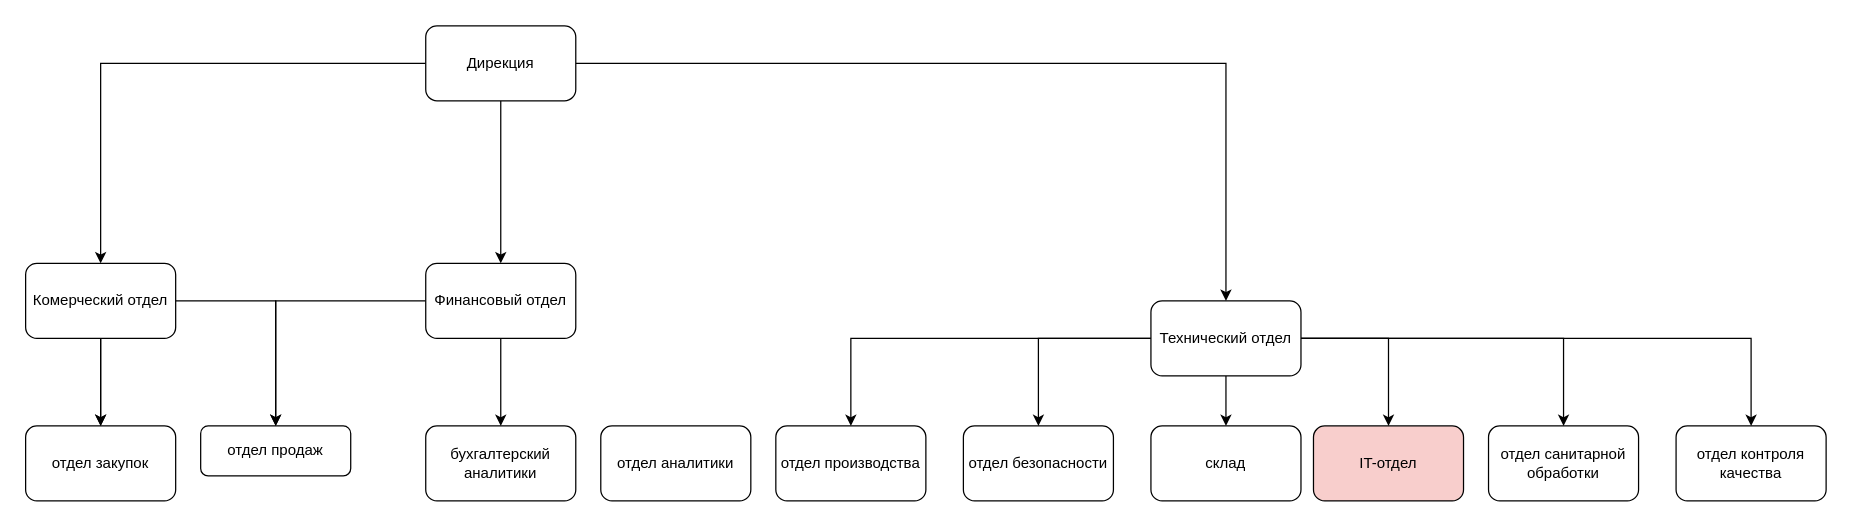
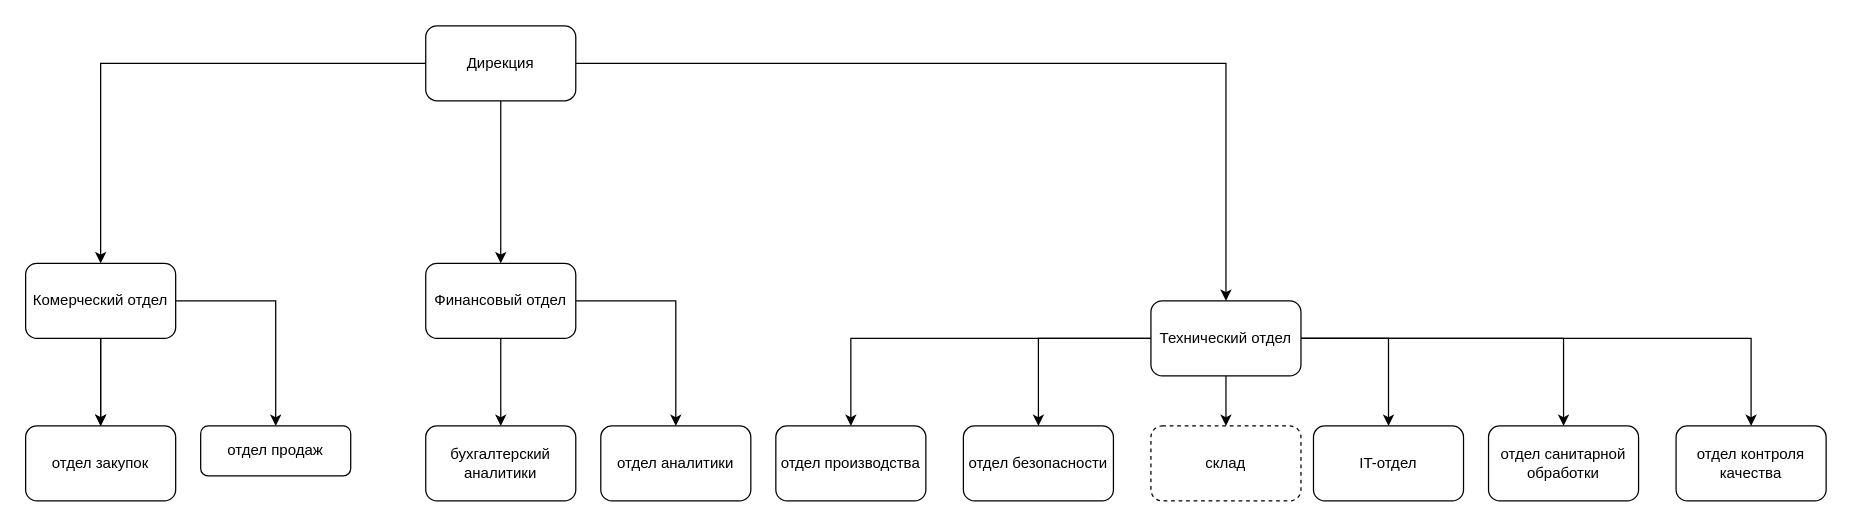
edge "Финансовый отдел" -> "отдел продаж": now "Финансовый отдел" -> "отдел аналитики"
node "склад": style solid -> dashed
node "IT-отдел": fillcolor #f8cecc -> #ffffff
